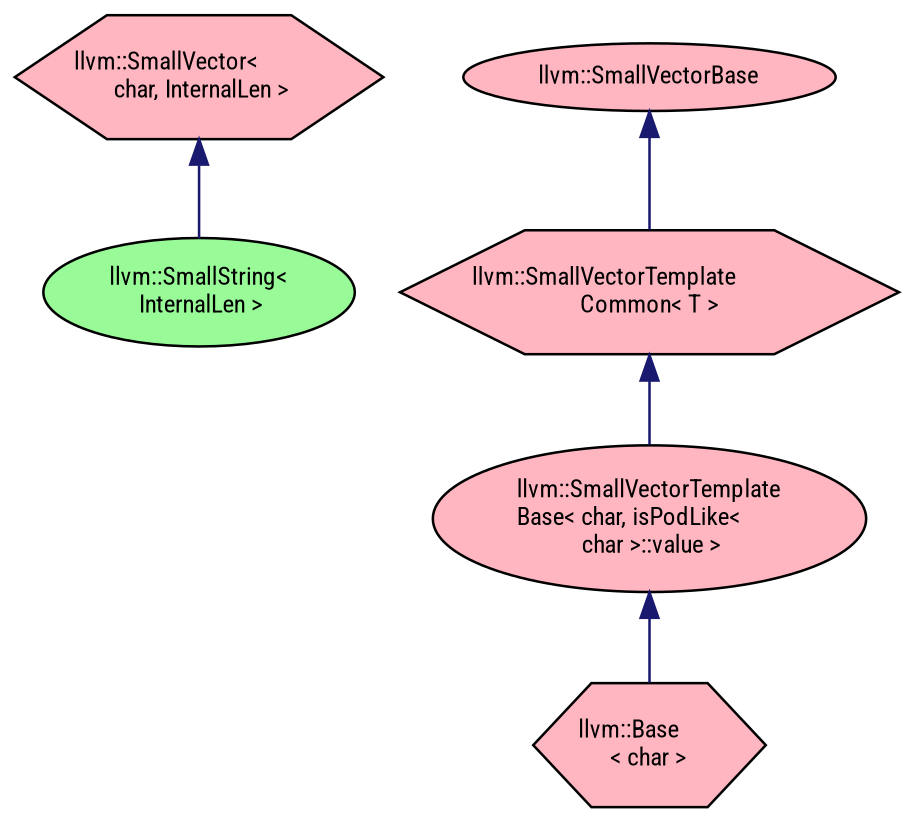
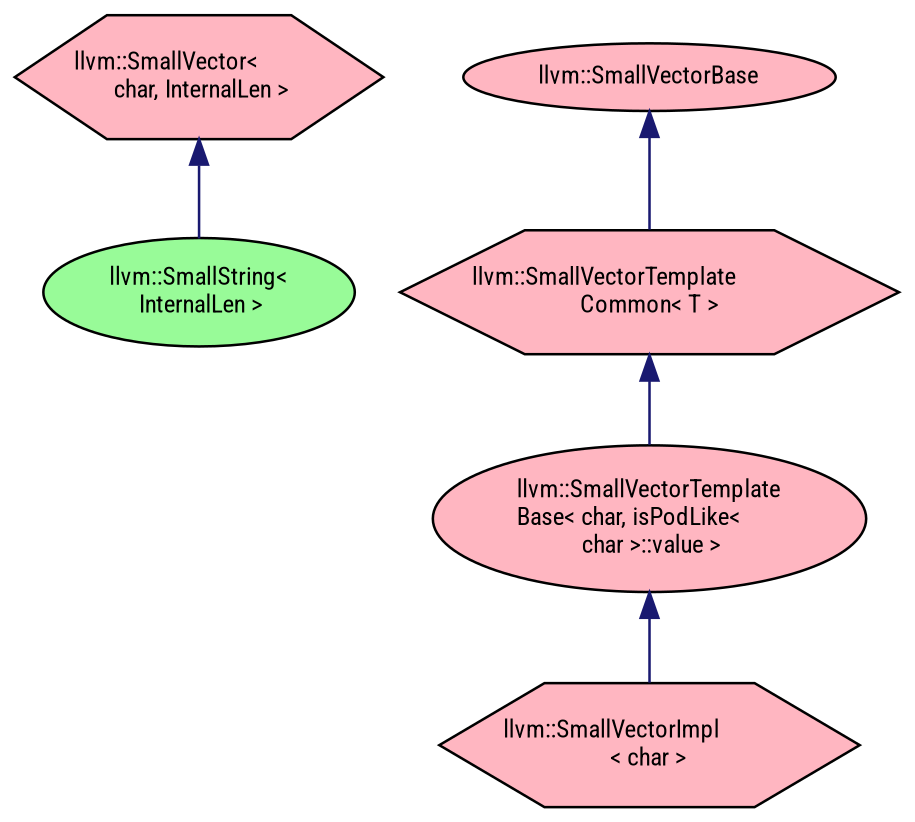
node "llvm::Base < char >": label "llvm::Base < char >" -> "llvm::SmallVectorImpl < char >"
